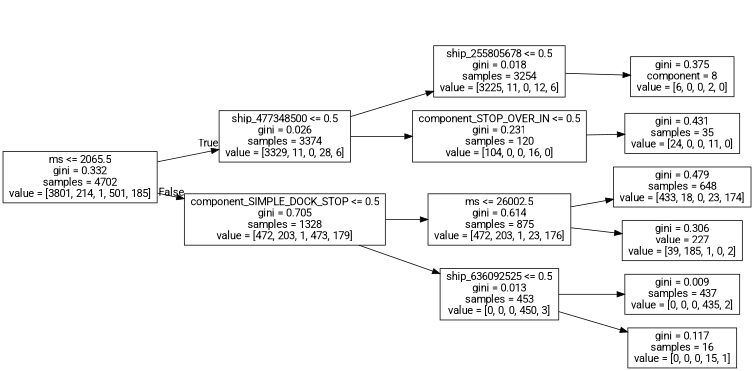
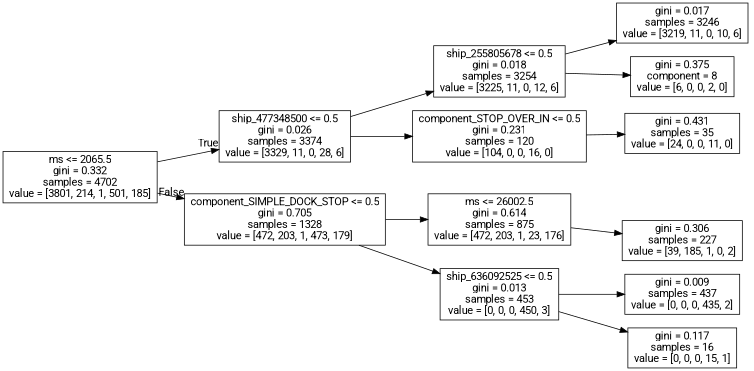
node "gini = 0.017 samples = 3246 value = [3219, 11, 0, 10, 6]": added
node "gini = 0.479 samples = 648 value = [433, 18, 0, 23, 174]": removed
node "gini = 0.306 value = 227 value = [39, 185, 1, 0, 2]": label "gini = 0.306 value = 227 value = [39, 185, 1, 0, 2]" -> "gini = 0.306 samples = 227 value = [39, 185, 1, 0, 2]"
